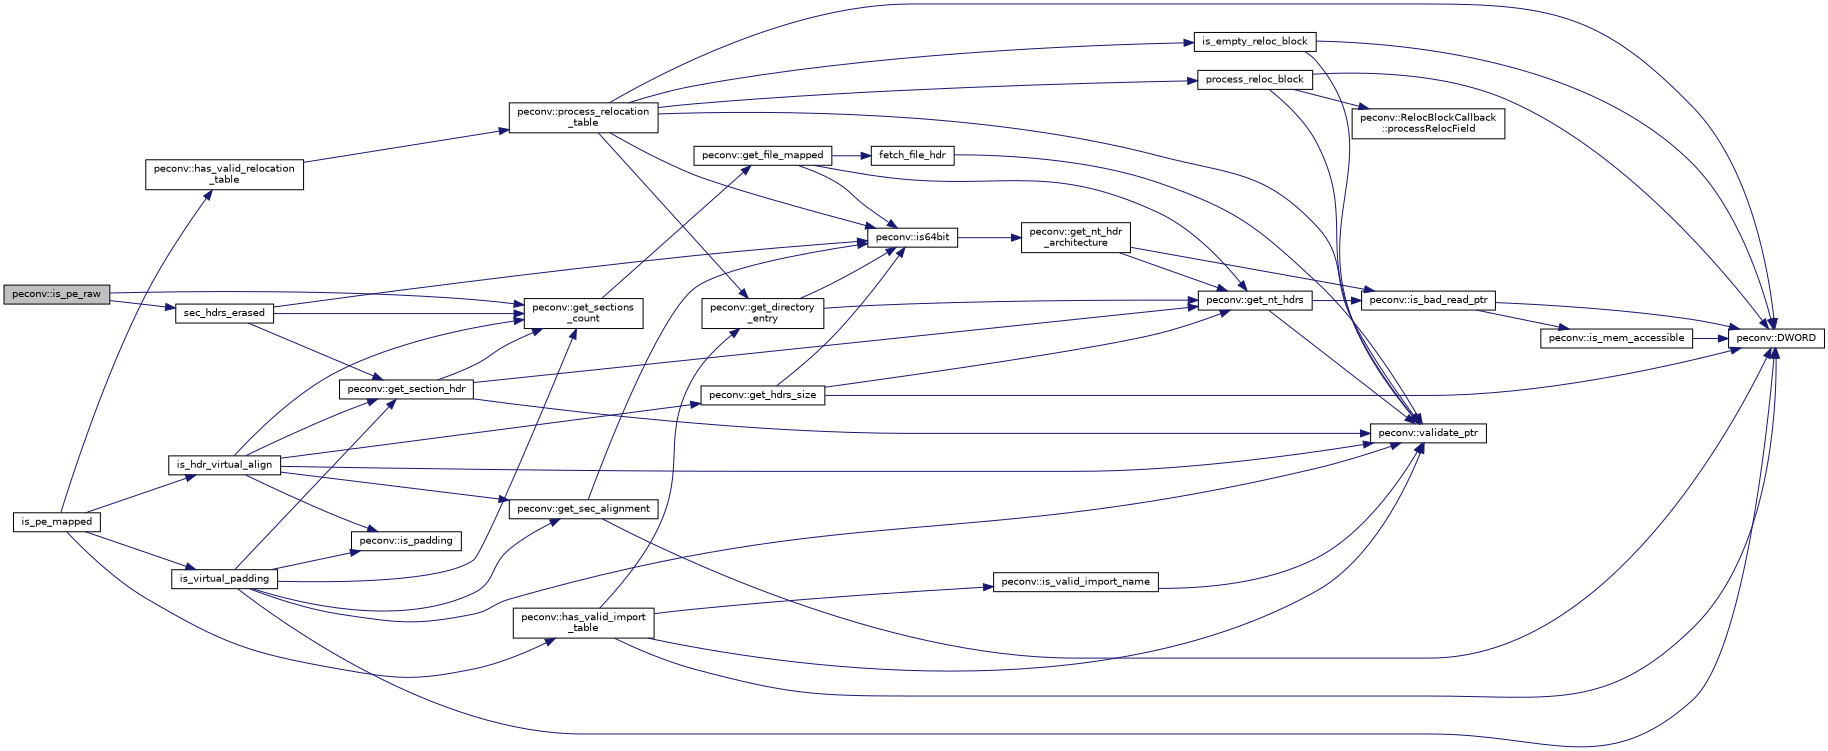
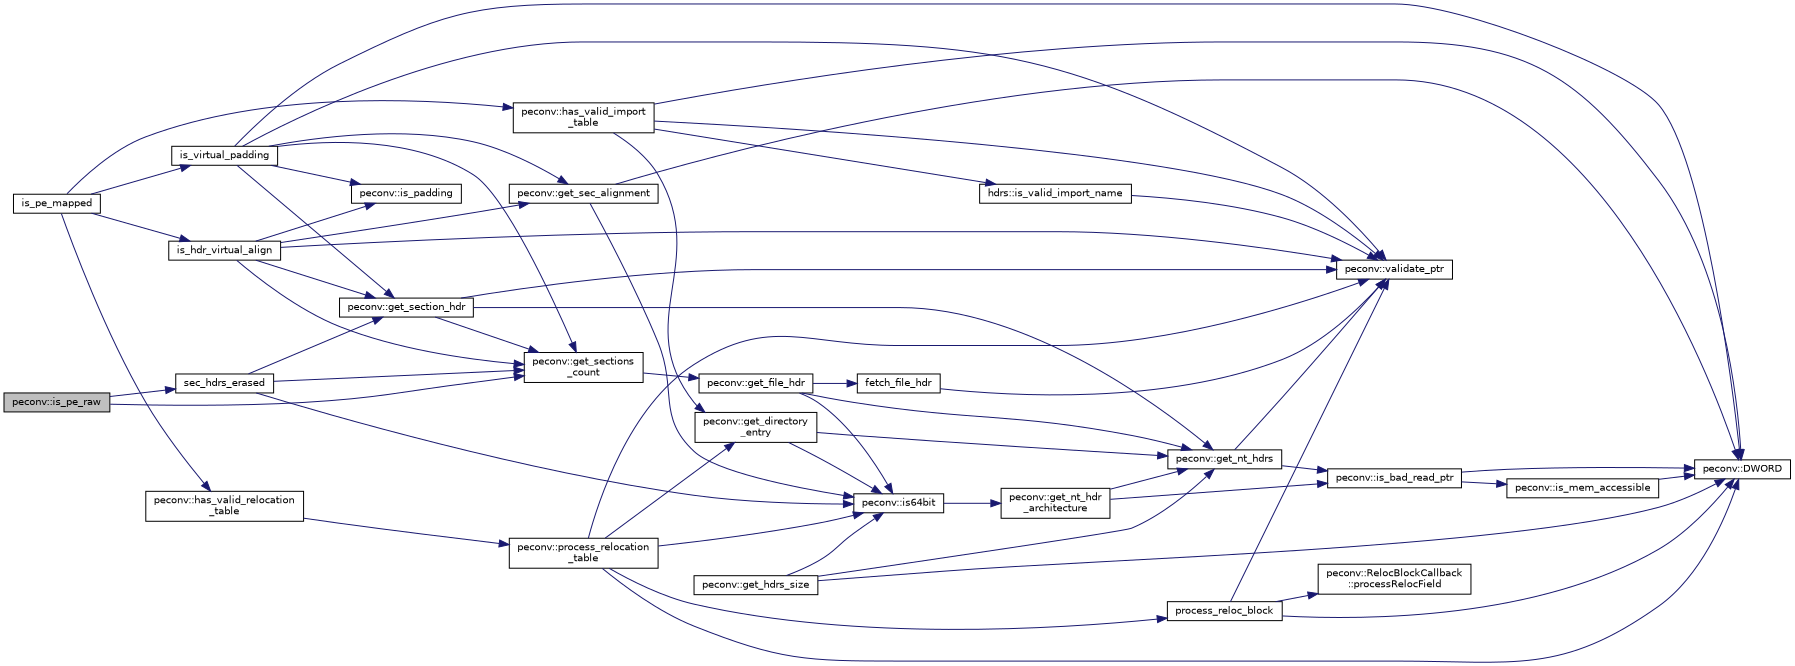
node "is_empty_reloc_block": removed
node "peconv::get_file_mapped": label "peconv::get_file_mapped" -> "peconv::get_file_hdr"
edge "is_hdr_virtual_align" -> "peconv::get_hdrs_size": removed
node "peconv::is_valid_import_name": label "peconv::is_valid_import_name" -> "hdrs::is_valid_import_name"
